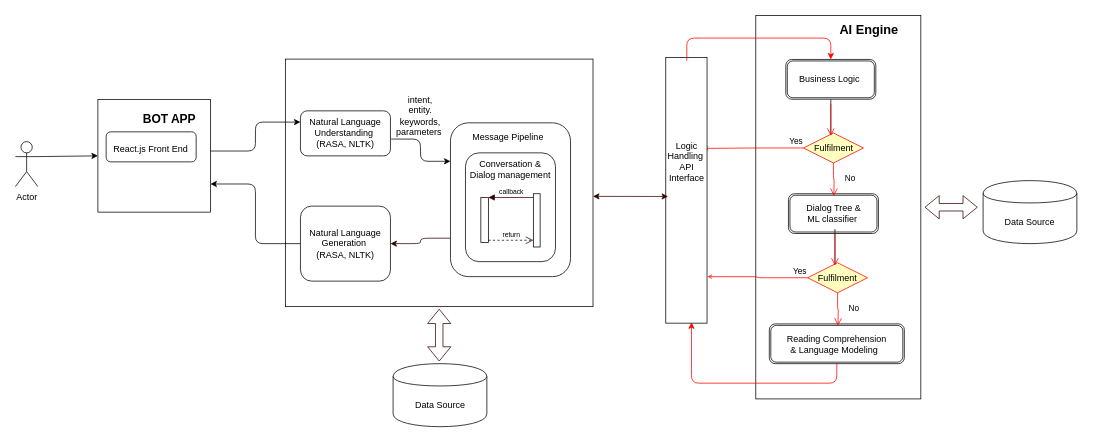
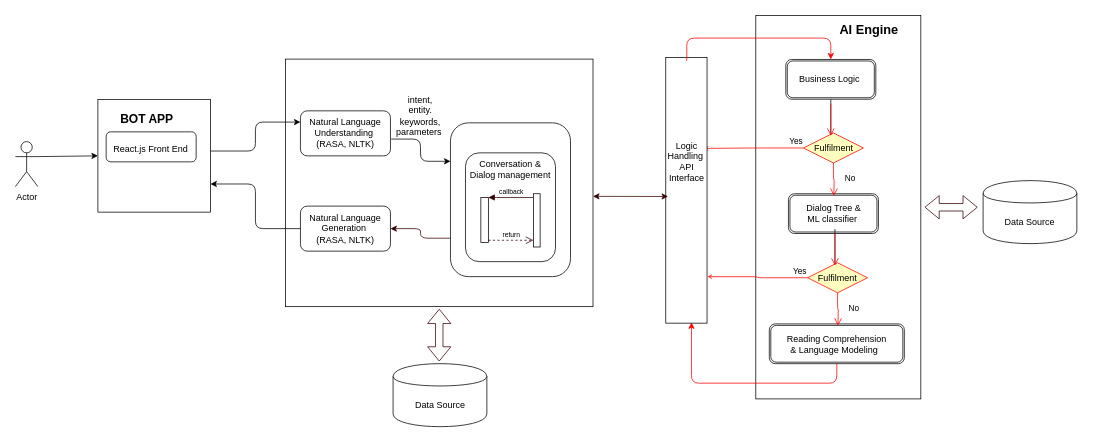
node "BOT APP": moved (170, 119) -> (147, 119)
node "Message Pipeline": removed
node "Natural Language Generation (RASA, NLTK)": size 90x75 -> 90x45
